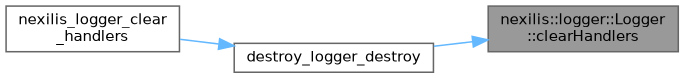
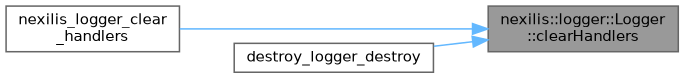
edge "nexilis_logger_clear _handlers" -> "destroy_logger_destroy": now "nexilis_logger_clear _handlers" -> "nexilis::logger::Logger ::clearHandlers"
